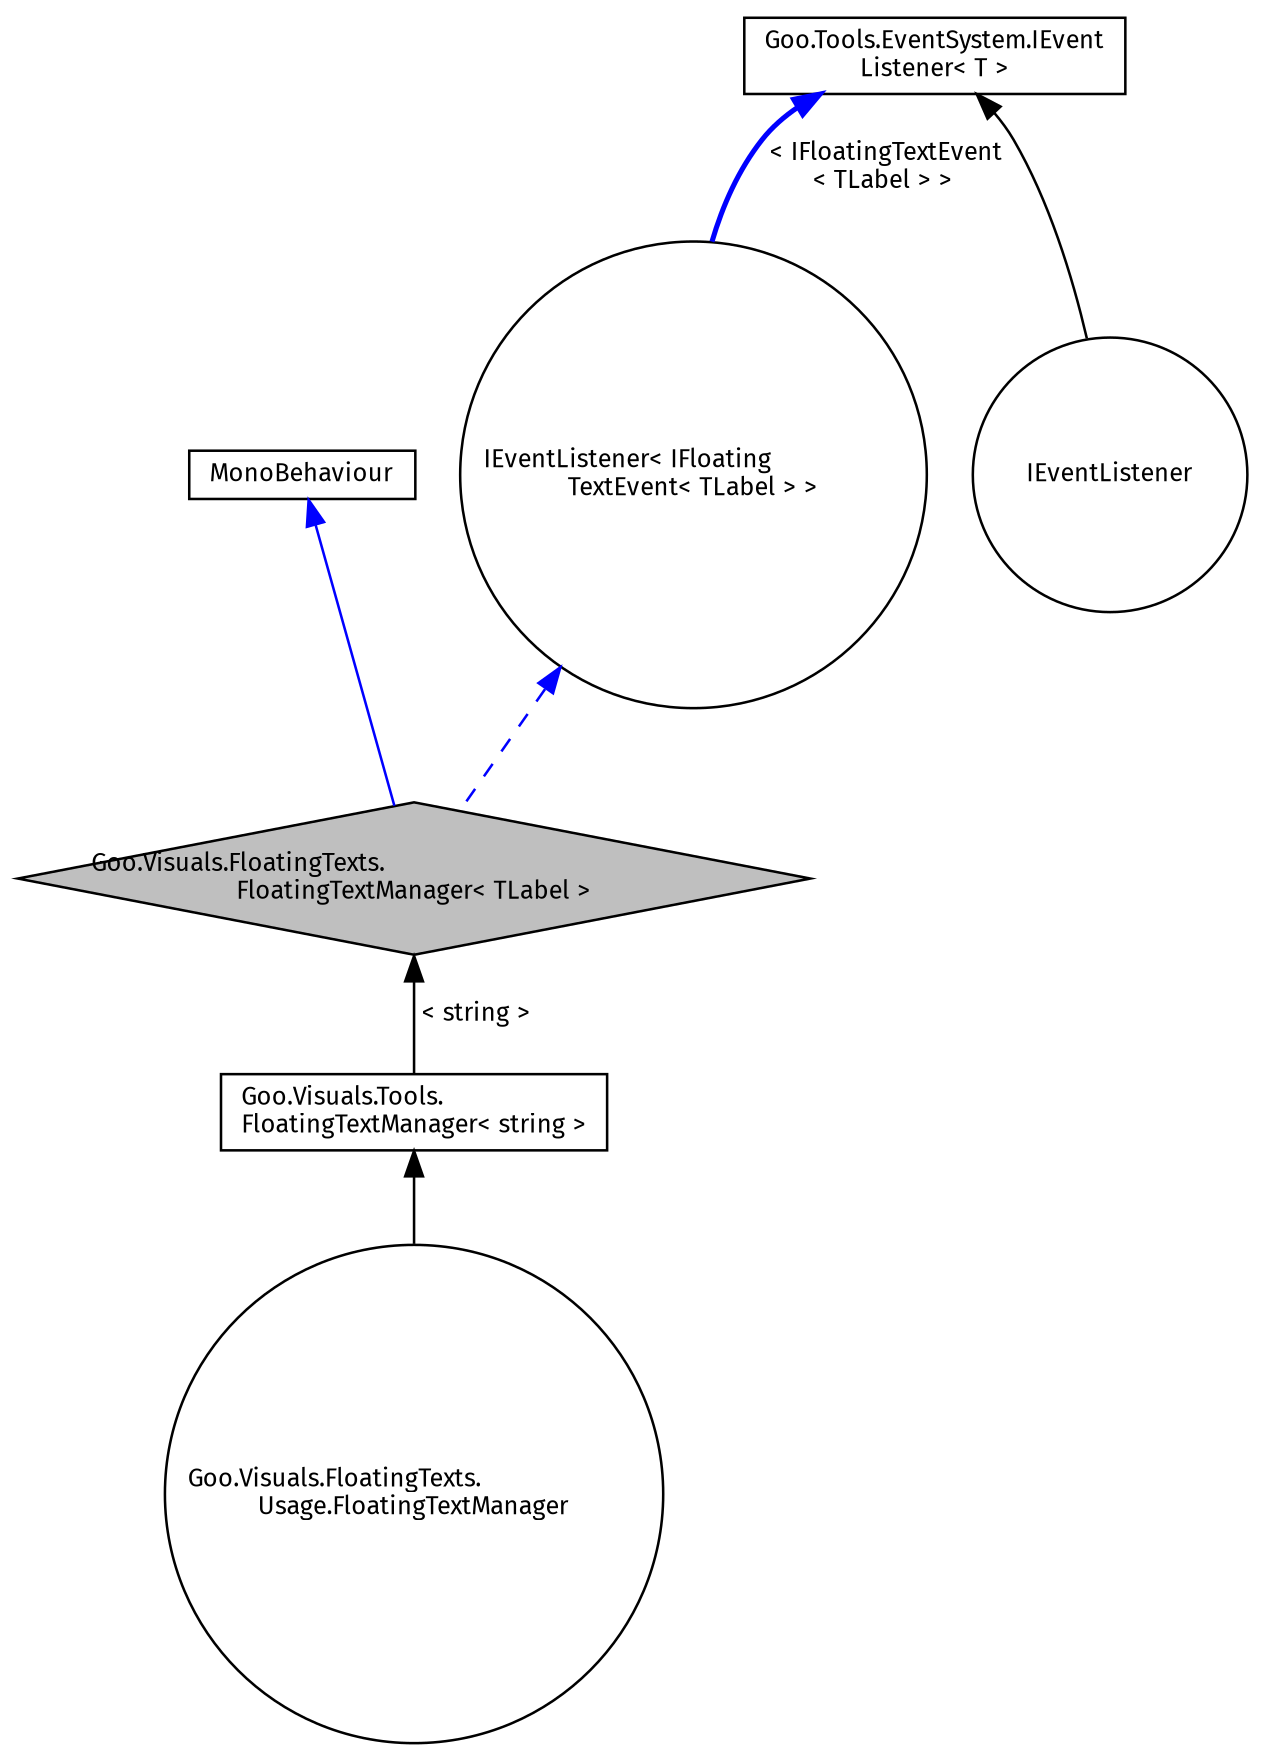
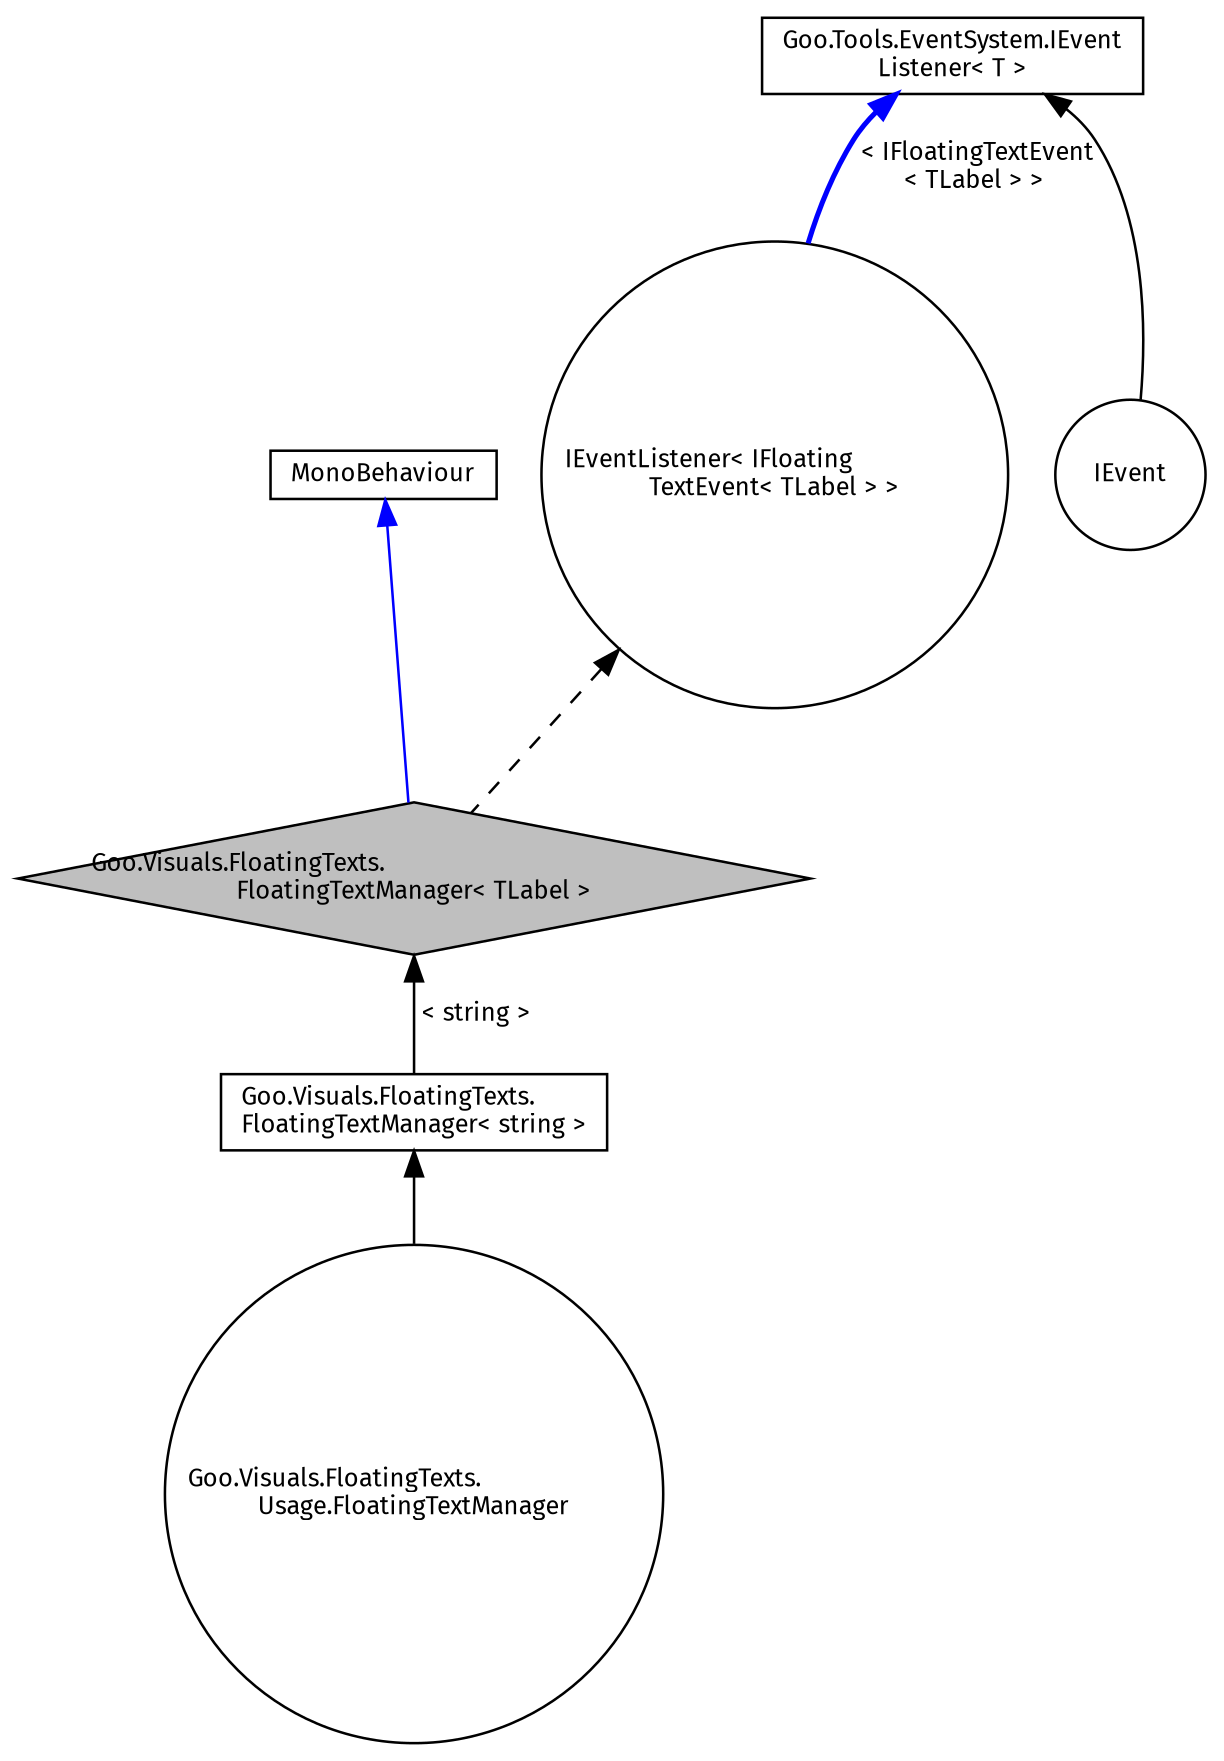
node "IEventListener": label "IEventListener" -> "IEvent"
edge "Goo.Visuals.FloatingTexts. FloatingTextManager< TLabel >" -> "IEventListener< IFloating TextEvent< TLabel > >": color blue -> black
node "Goo.Visuals.Tools. FloatingTextManager< string >": label "Goo.Visuals.Tools. FloatingTextManager< string >" -> "Goo.Visuals.FloatingTexts. FloatingTextManager< string >"
